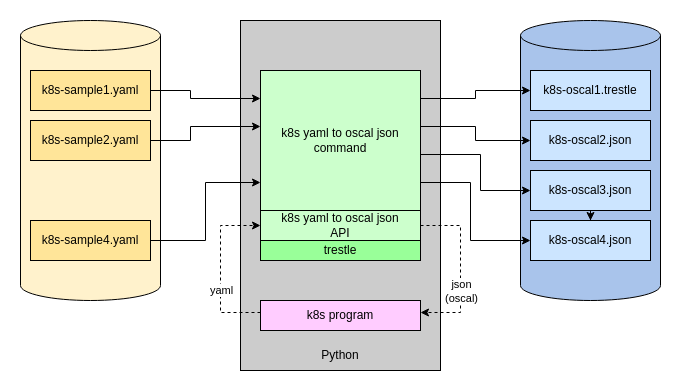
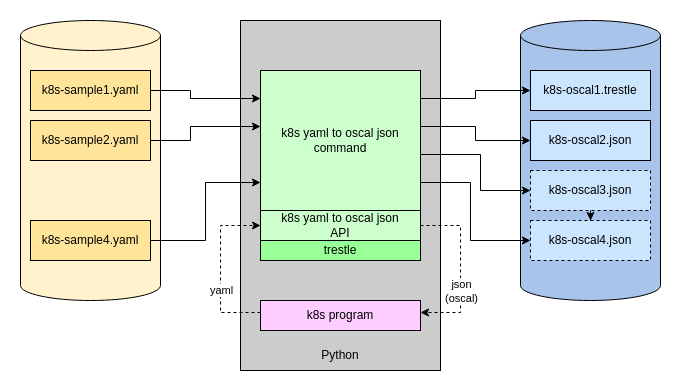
node "k8s-oscal3.json": style solid -> dashed
node "k8s-oscal4.json": style solid -> dashed
